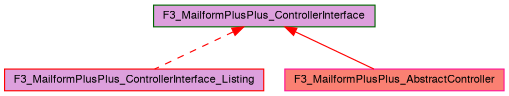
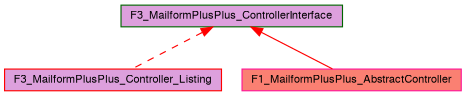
node "F3_MailformPlusPlus_ControllerInterface_Listing": label "F3_MailformPlusPlus_ControllerInterface_Listing" -> "F3_MailformPlusPlus_Controller_Listing"
node "F3_MailformPlusPlus_AbstractController": label "F3_MailformPlusPlus_AbstractController" -> "F1_MailformPlusPlus_AbstractController"
